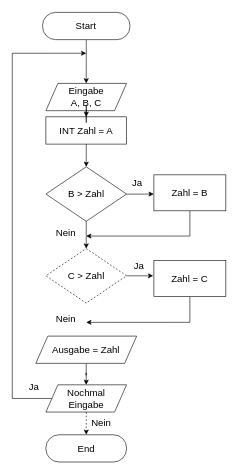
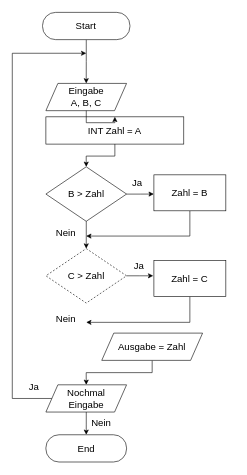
node "INT Zahl = A": size 81x27 -> 138x27
node "Ausgabe = Zahl": moved (86, 350) -> (152, 347)
edge "Nochmal Eingabe" -> "End": style dashed -> solid
